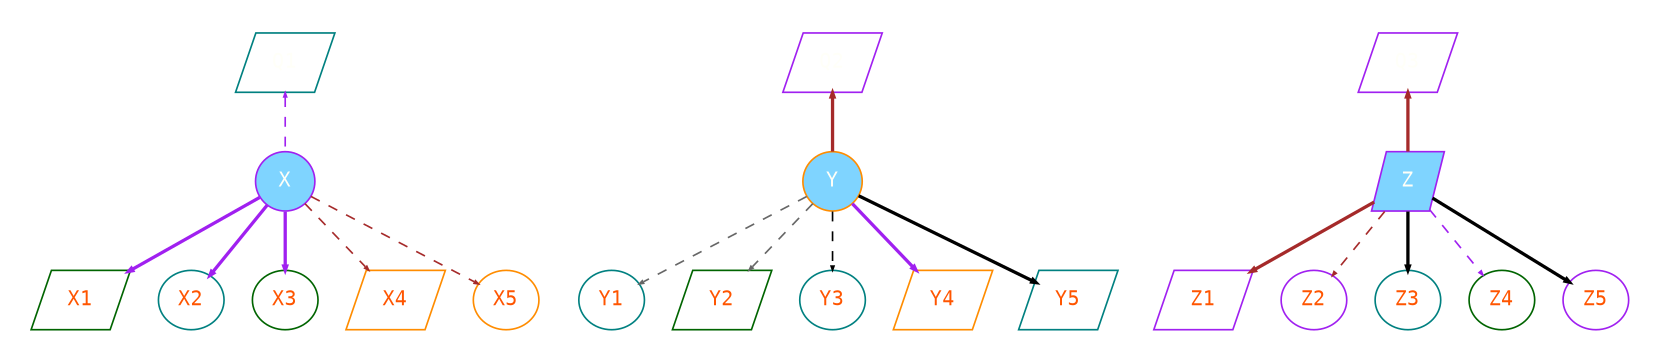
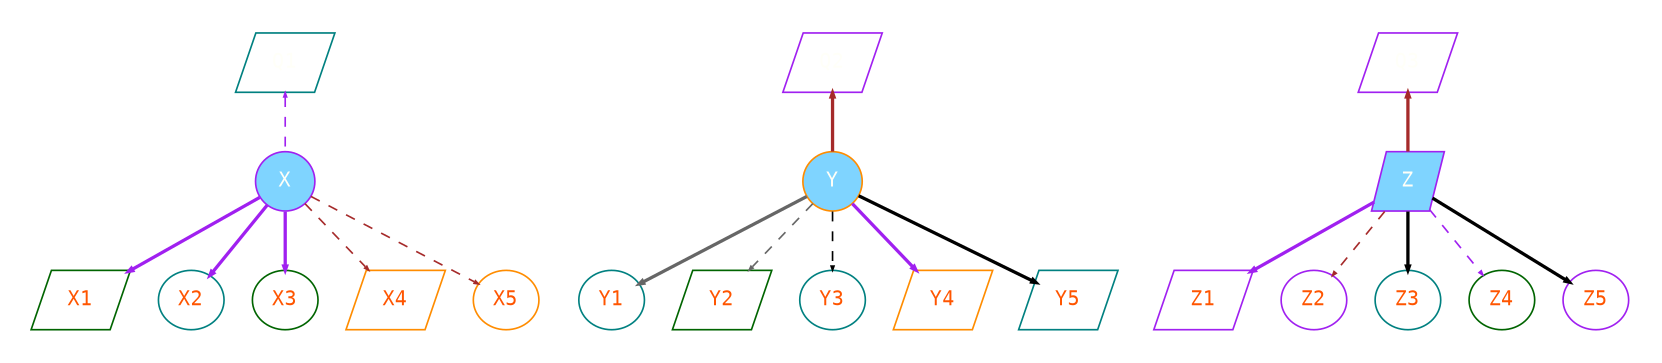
edge "Z" -> "Z1": color brown -> purple
edge "Y" -> "Y1": style dashed -> bold
